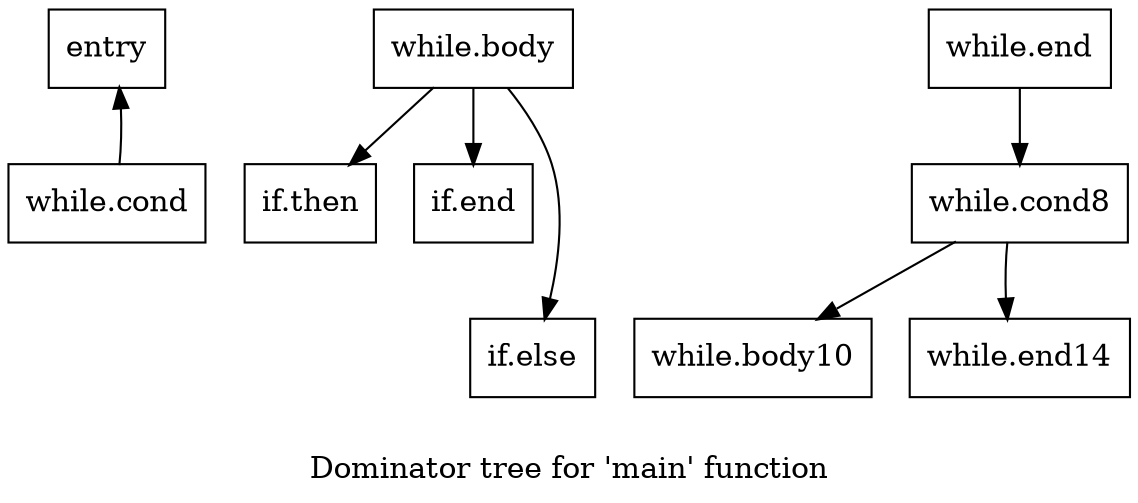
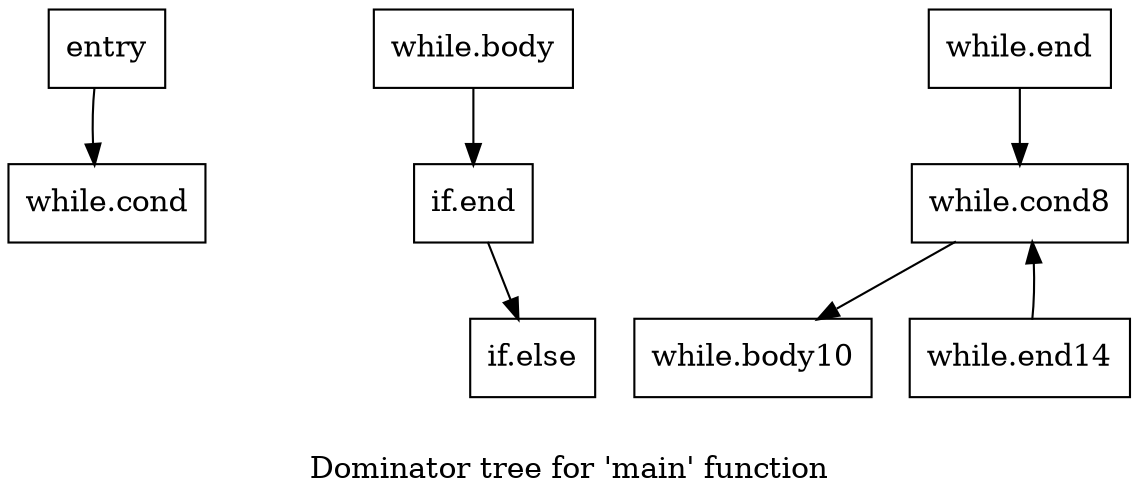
edge "while.cond" -> "entry": reversed
edge "while.body" -> "if.else": now "if.end" -> "if.else"
node "if.then": removed
edge "while.cond8" -> "while.end14": reversed
